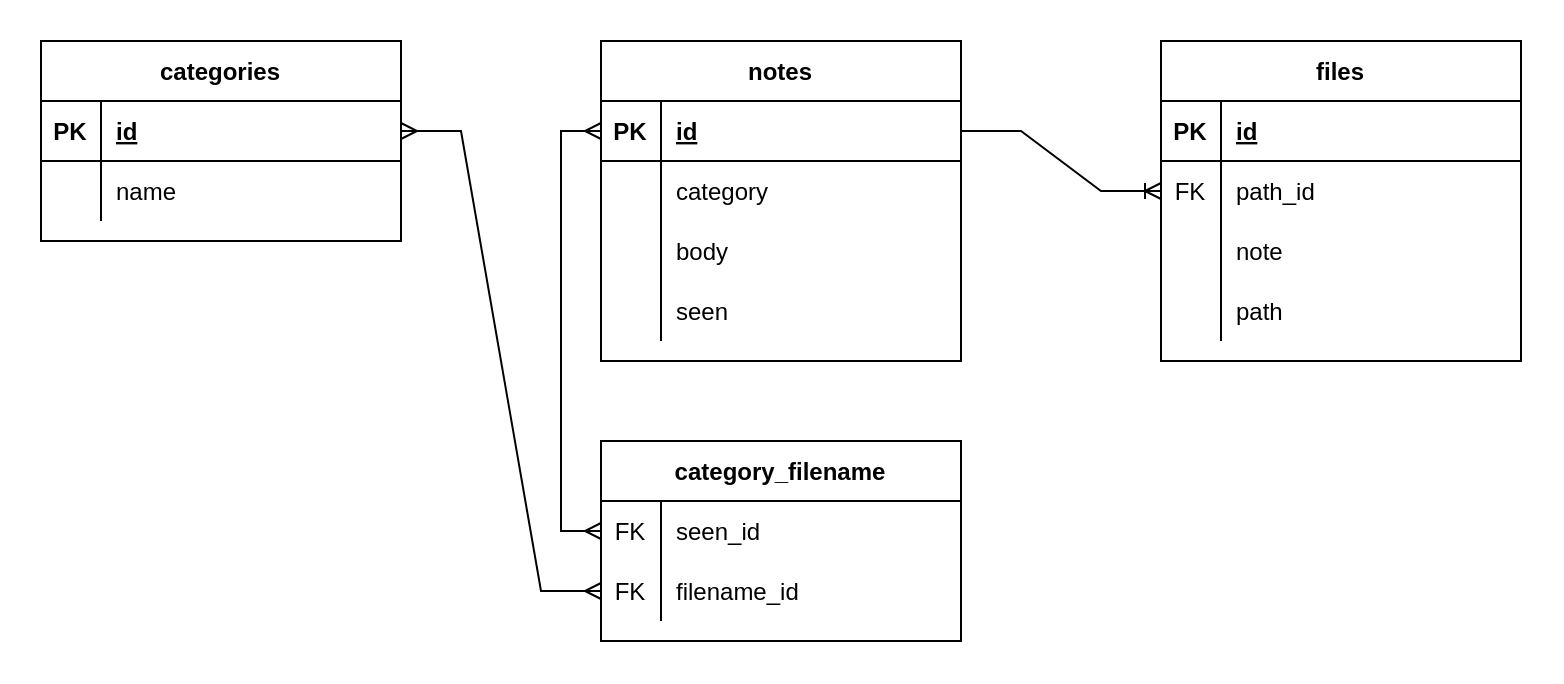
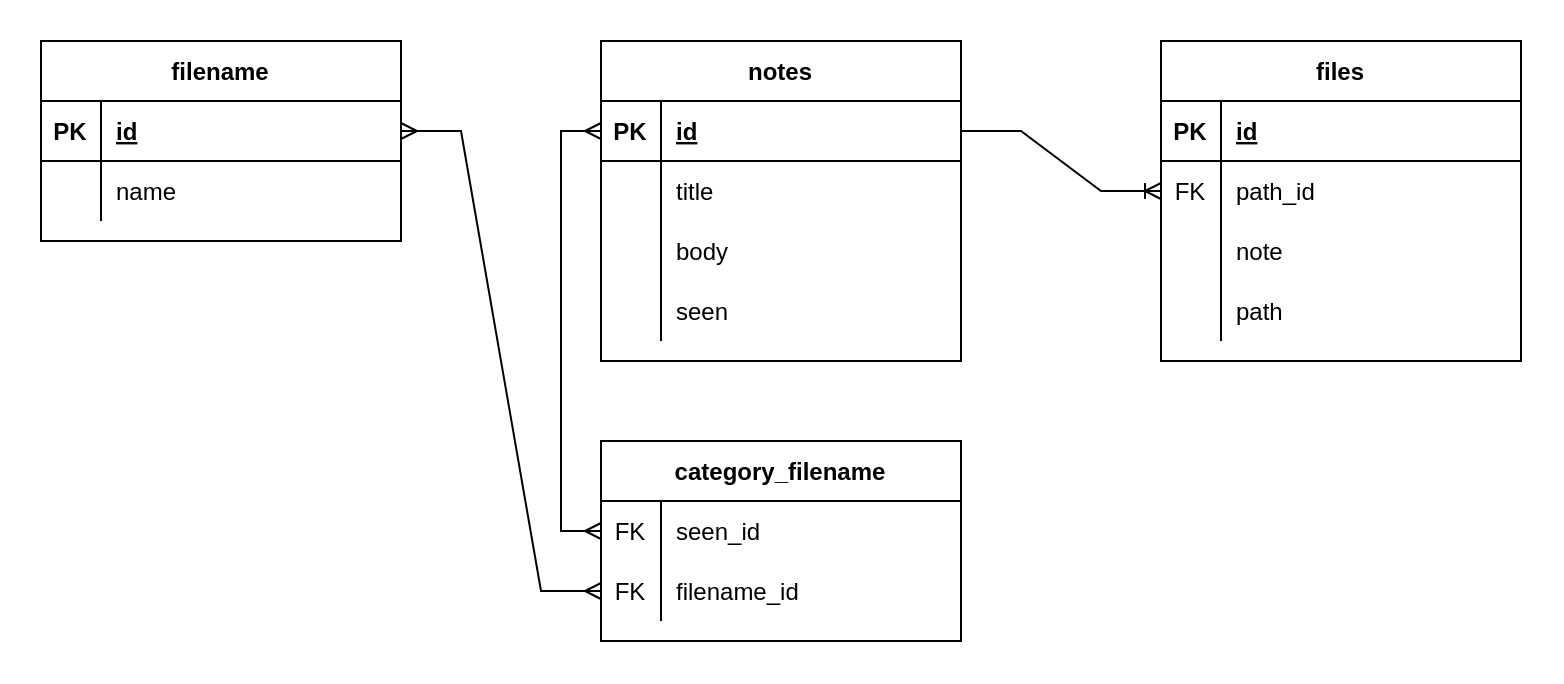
node "categories": label "categories" -> "filename"
node "category": label "category" -> "title"
